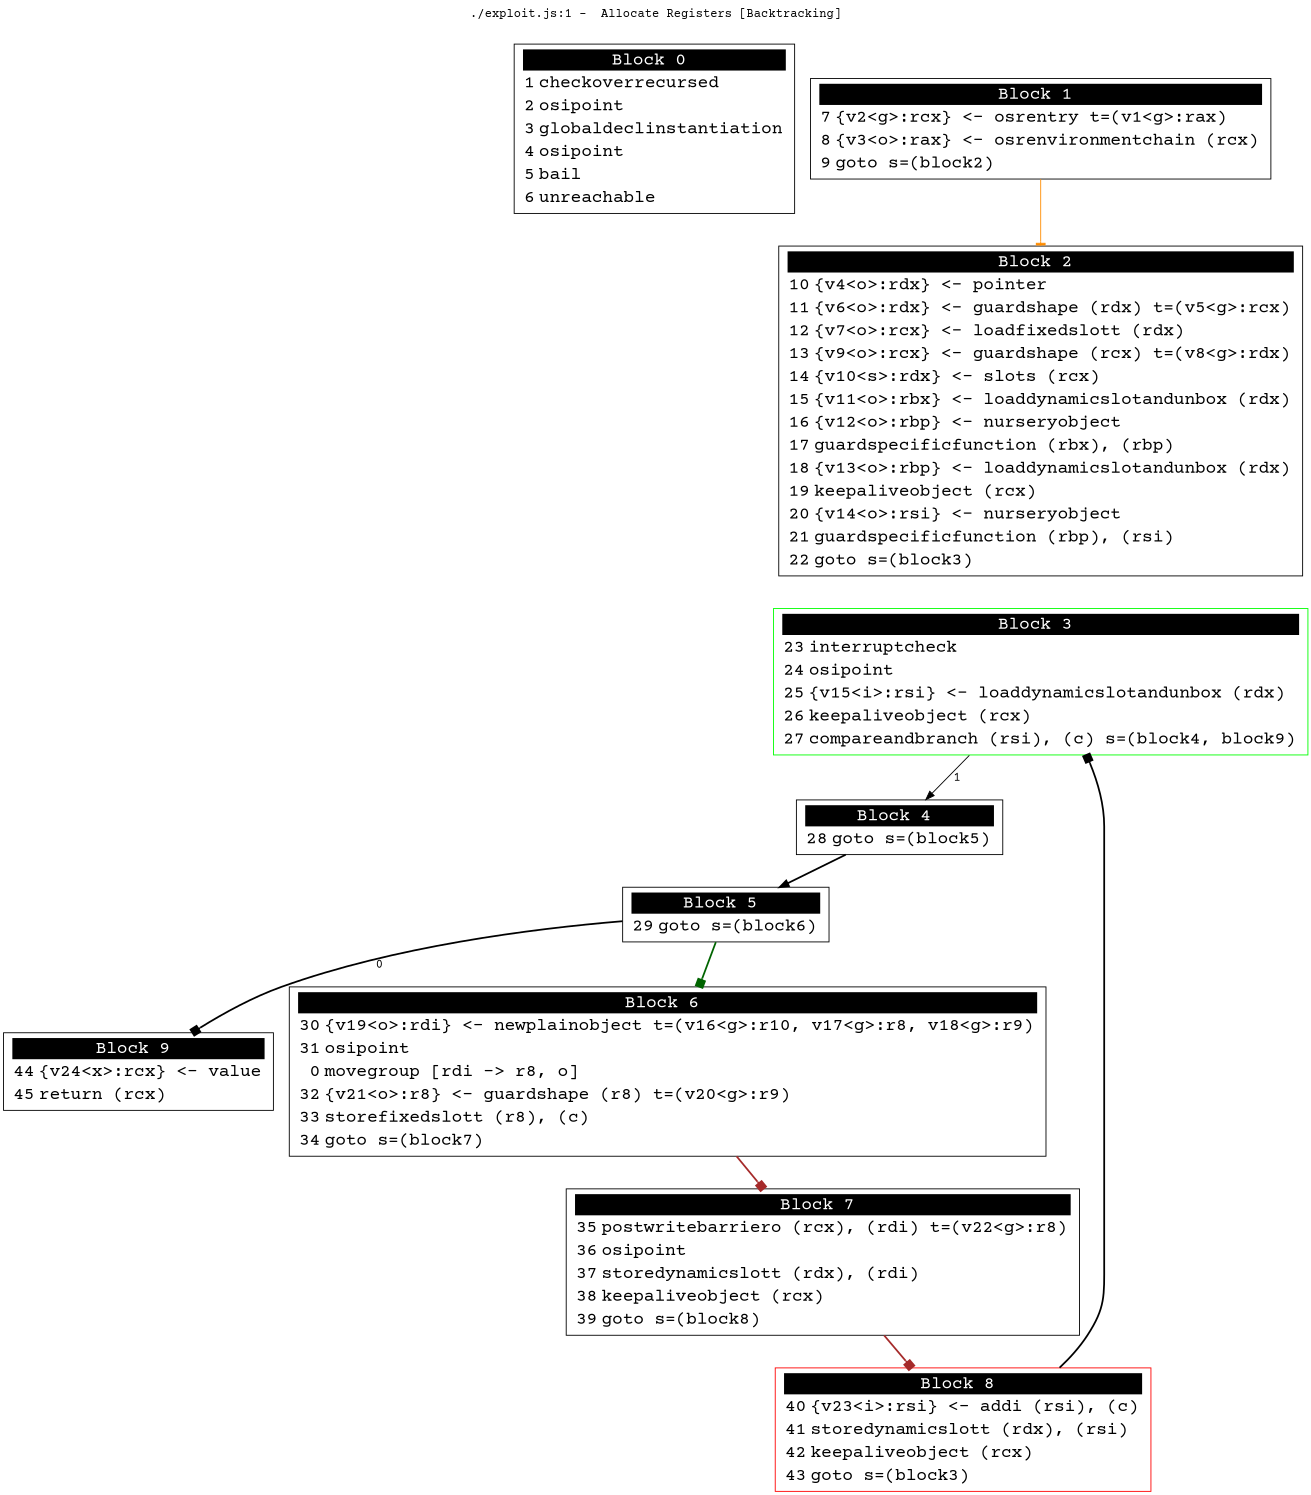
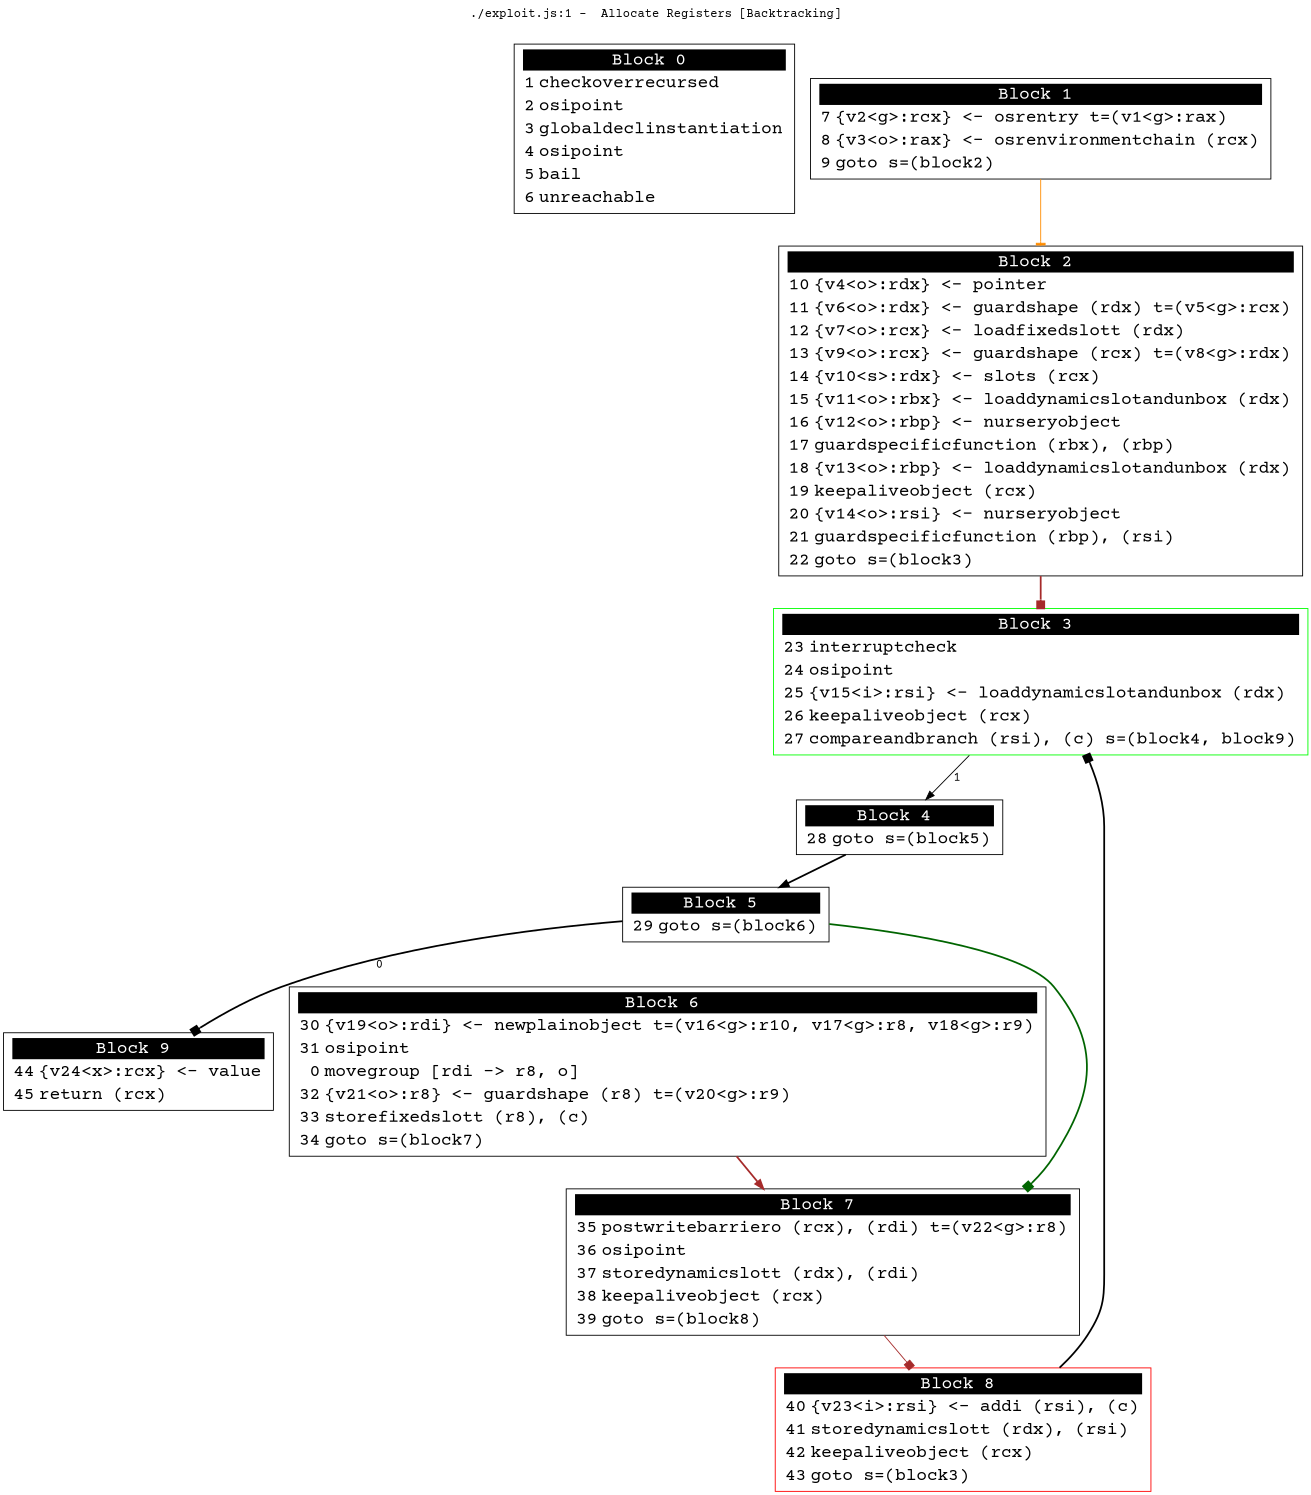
edge "Block 2" -> "Block 3": added
edge "Block 5" -> "Block 6": now "Block 5" -> "Block 7"
edge "Block 6" -> "Block 7": arrowhead box -> normal
edge "Block 7" -> "Block 8": style bold -> solid
